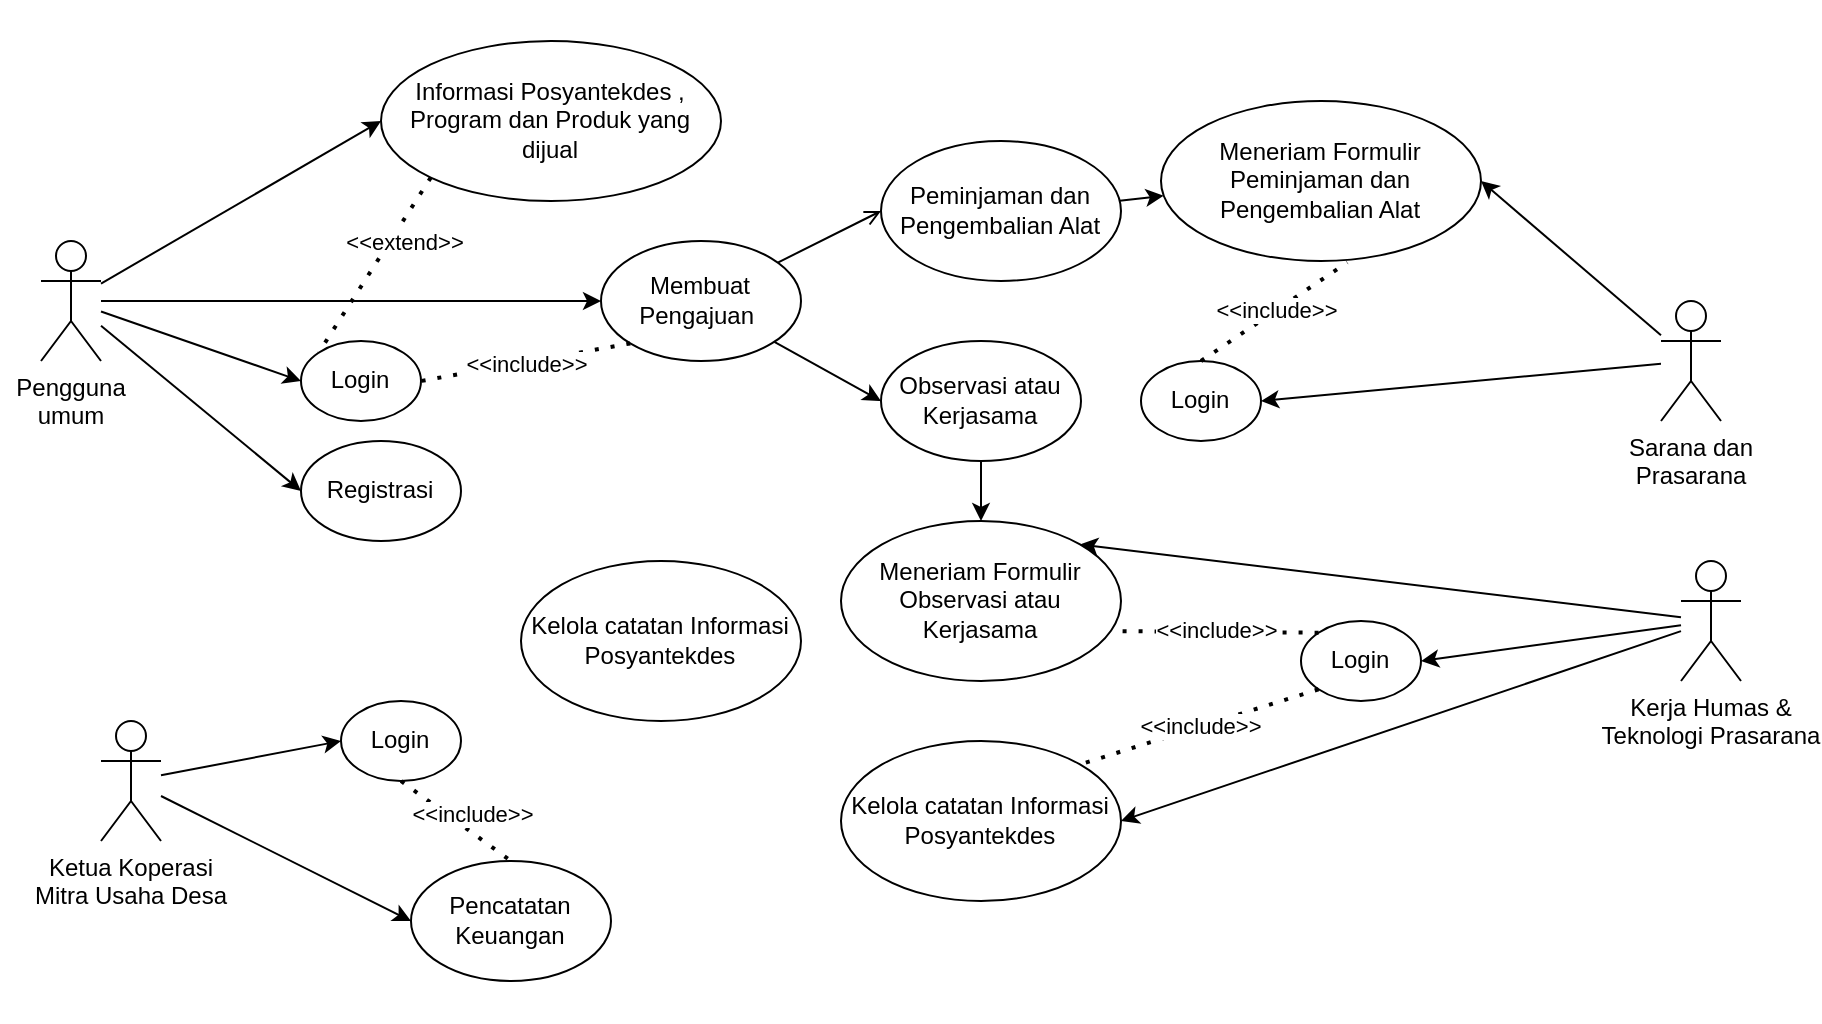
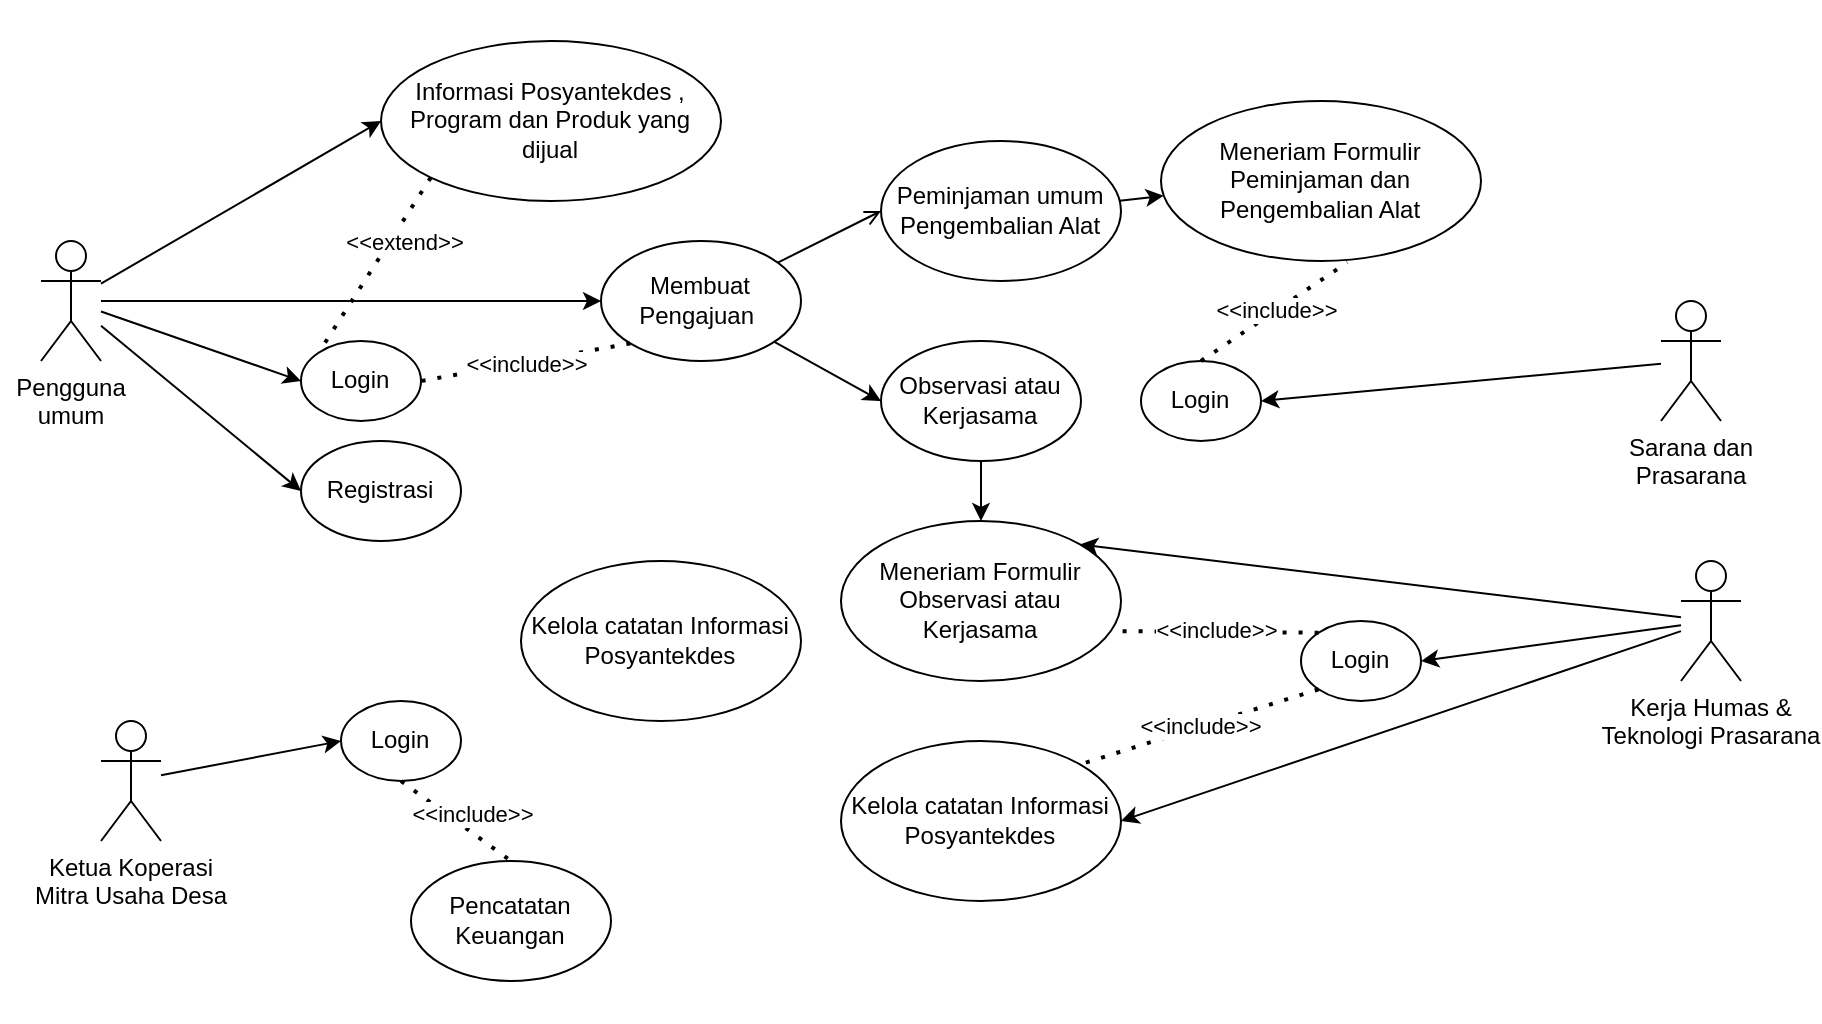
node "Peminjaman dan Pengembalian Alat": label "Peminjaman dan Pengembalian Alat" -> "Peminjaman umum Pengembalian Alat"
edge "Sarana dan Prasarana" -> "Meneriam Formulir Peminjaman dan Pengembalian Alat": removed
edge "Ketua Koperasi Mitra Usaha Desa" -> "Pencatatan Keuangan": removed
